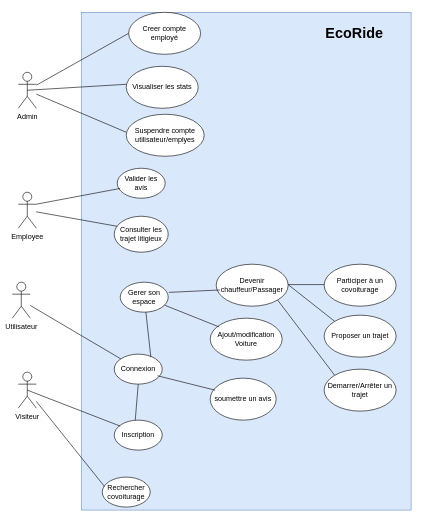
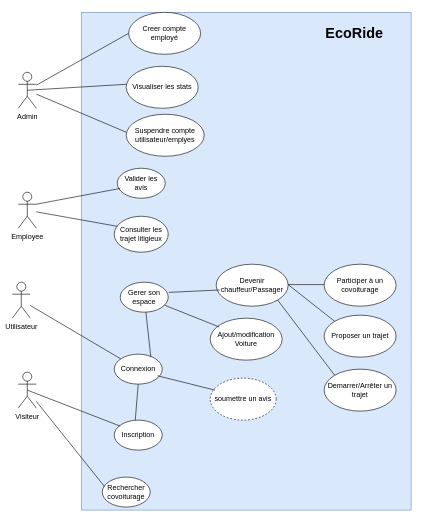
node "soumettre un avis": style solid -> dashed
